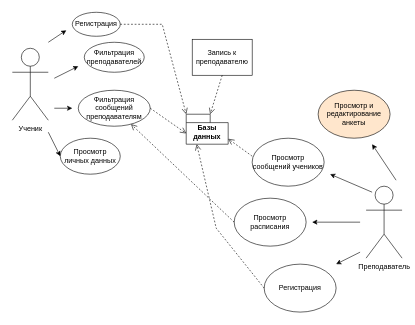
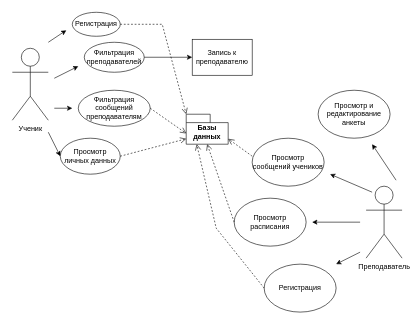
edge "Фильтрация преподавателей" -> "Запись к преподавателю": added
edge "Запись к преподавателю" -> "Базы данных": removed
node "Просмотр и редактирование анкеты": fillcolor #ffe6cc -> #ffffff
edge "Просмотр личных данных" -> "Базы данных": added
edge "Просмотр расписания" -> "Фильтрация сообщений преподавателям": now "Просмотр расписания" -> "Базы данных"
